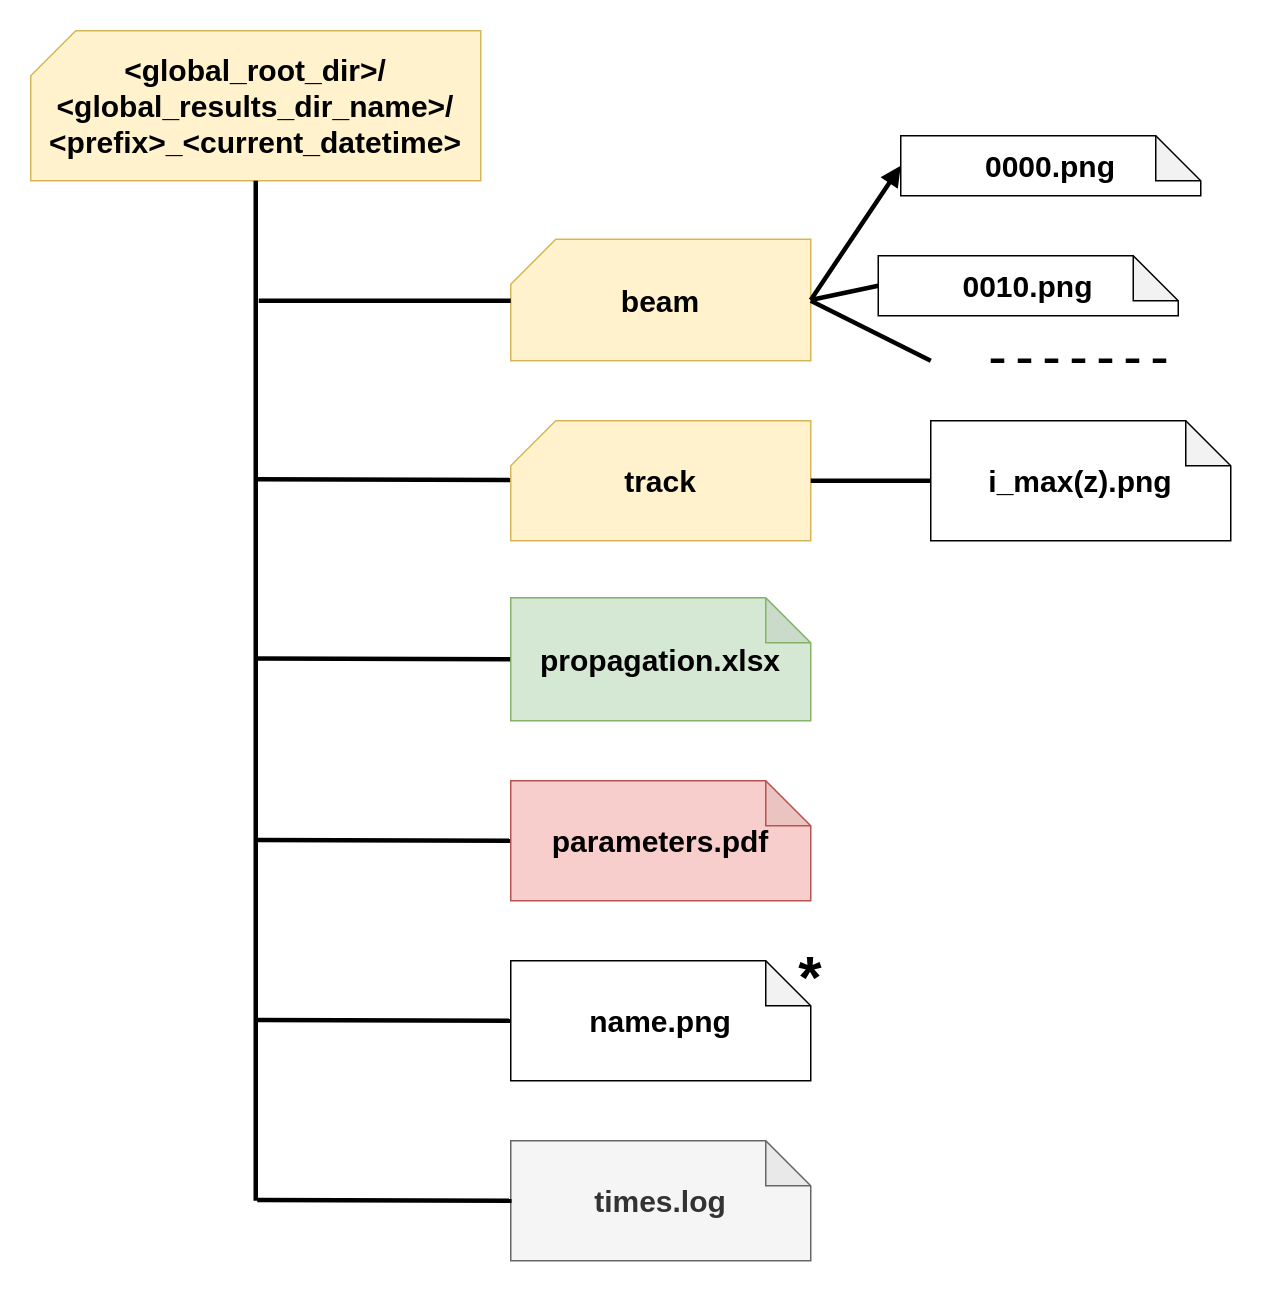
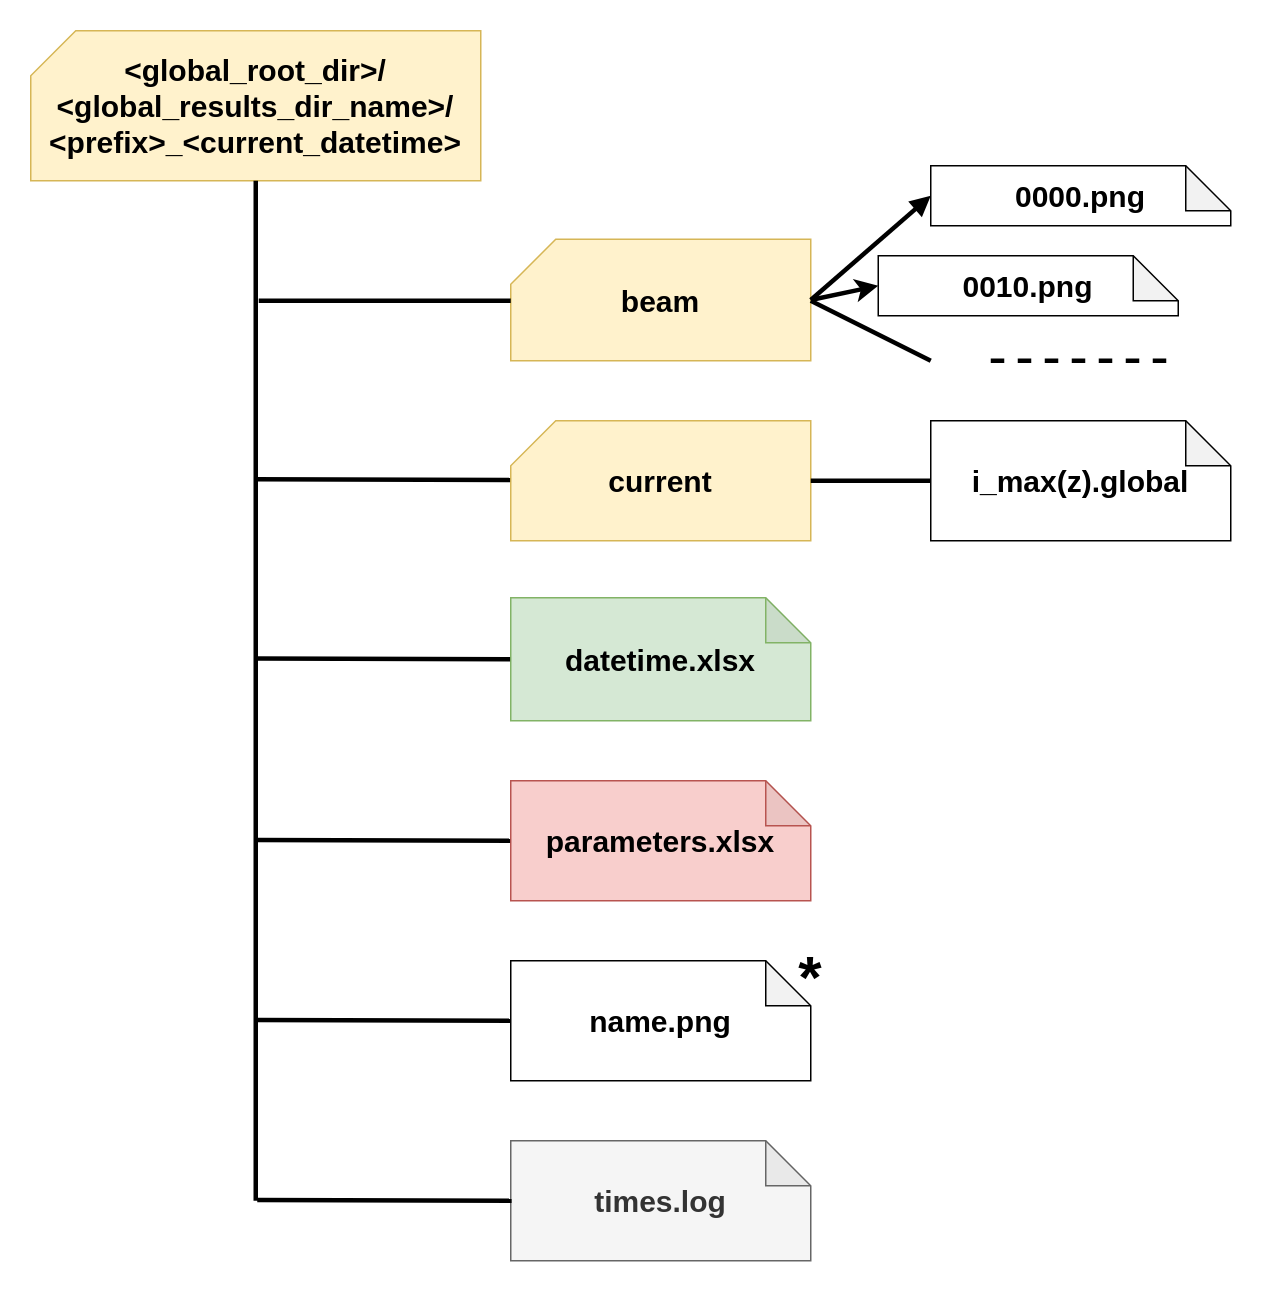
node "0000.png": moved (1051, 166) -> (1081, 196)
edge "0010.png" -- "beam": arrowhead none -> classic
node "track": label "track" -> "current"
node "i_max(z).png": label "i_max(z).png" -> "i_max(z).global"
node "propagation.xlsx": label "propagation.xlsx" -> "datetime.xlsx"
node "parameters.pdf": label "parameters.pdf" -> "parameters.xlsx"
